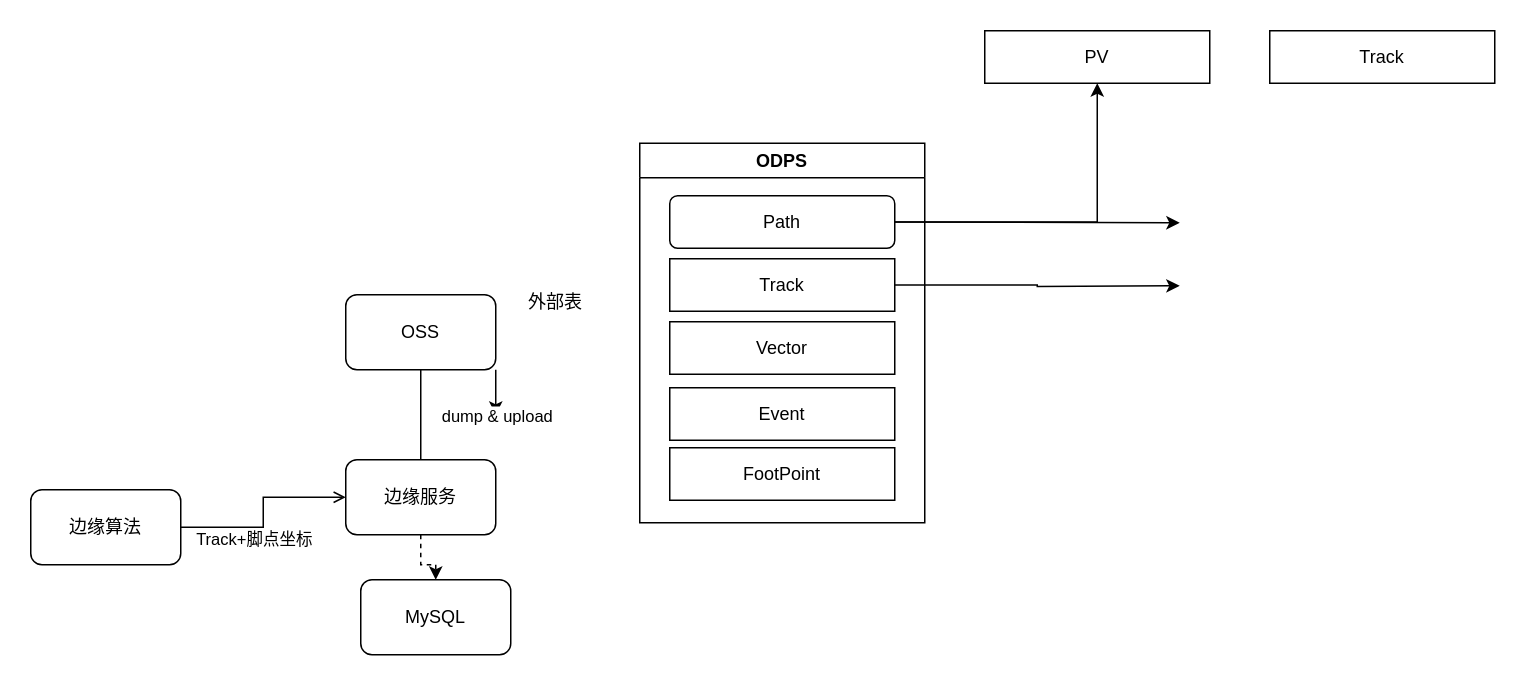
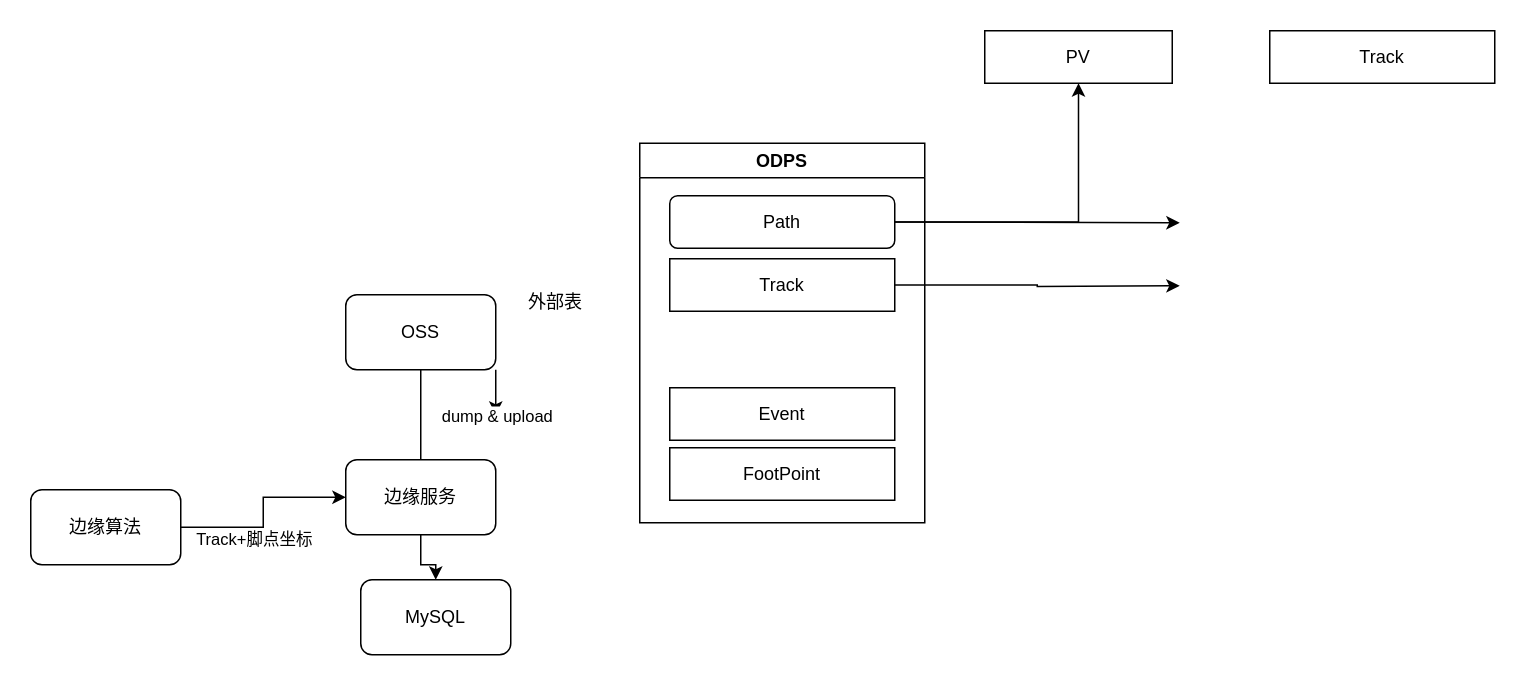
node "PV": size 225x53 -> 188x53
node "Vector": removed
edge "边缘算法" -> "边缘服务": arrowhead open -> classic
edge "边缘服务" -> "MySQL": style dashed -> solid
